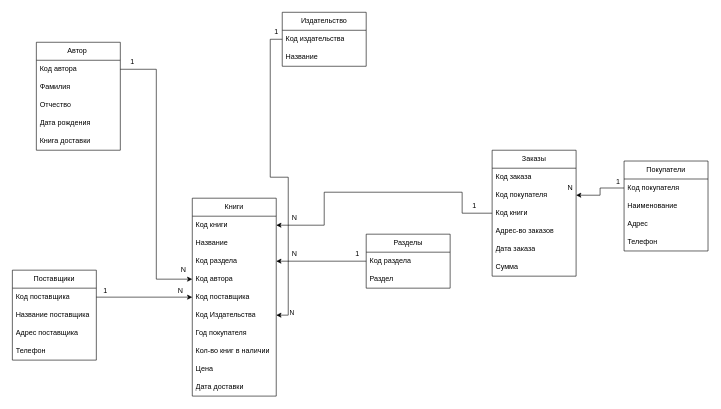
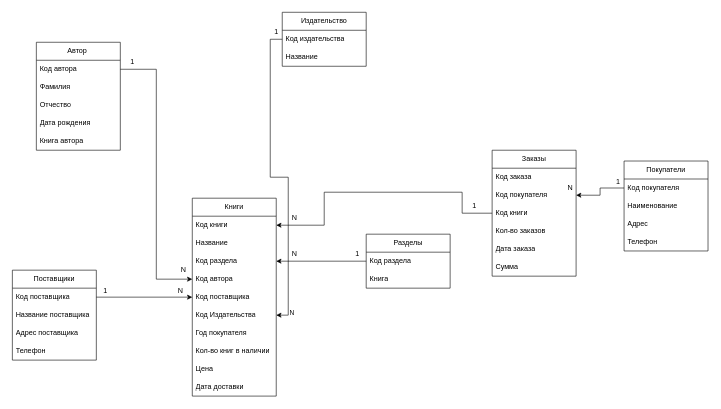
node "Книга доставки": label "Книга доставки" -> "Книга автора"
node "Адрес-во заказов": label "Адрес-во заказов" -> "Кол-во заказов"
node "Раздел": label "Раздел" -> "Книга"
